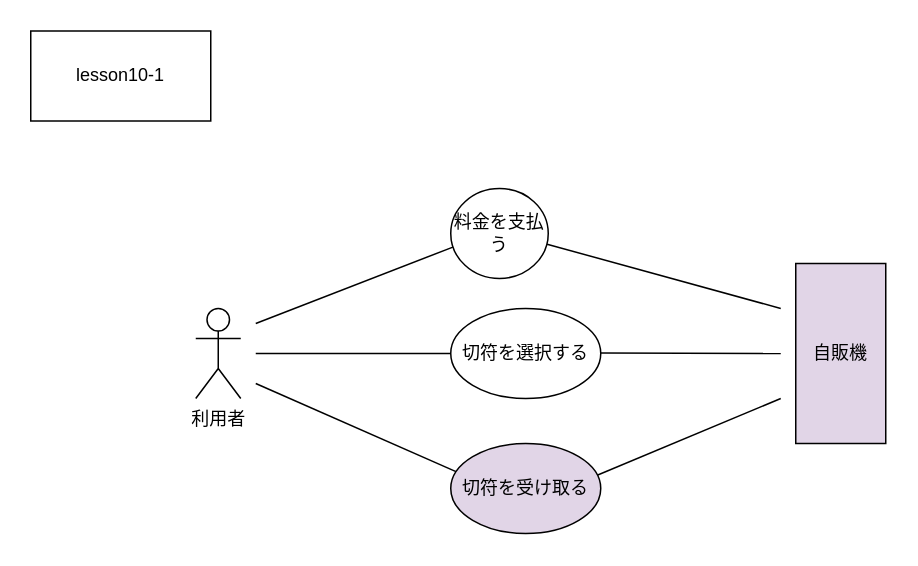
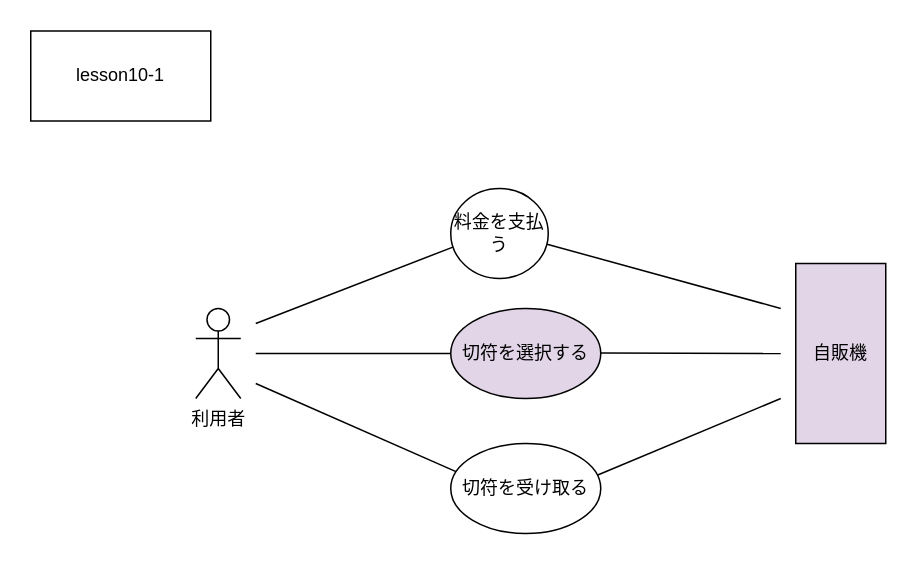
node "切符を選択する": fillcolor #ffffff -> #e1d5e7
node "切符を受け取る": fillcolor #e1d5e7 -> #ffffff
